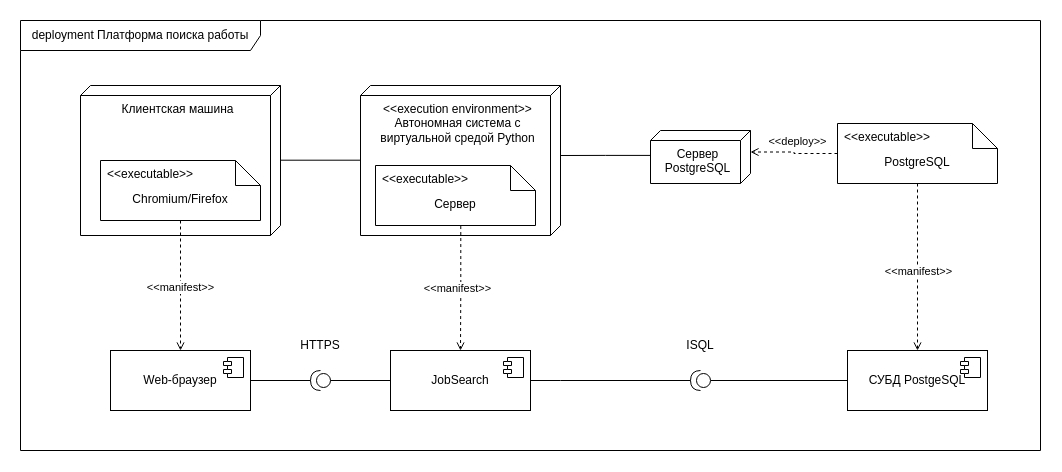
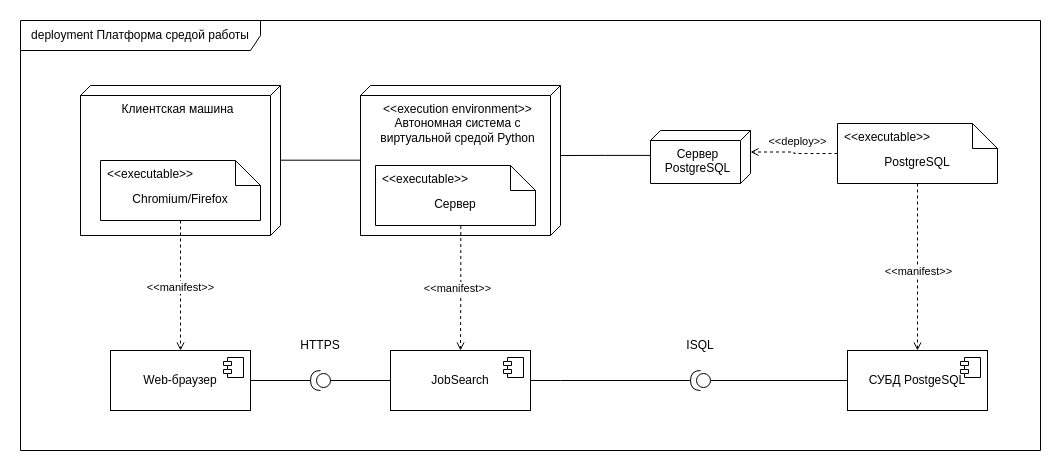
node "deployment Платформа поиска работы": label "deployment Платформа поиска работы" -> "deployment Платформа средой работы"
